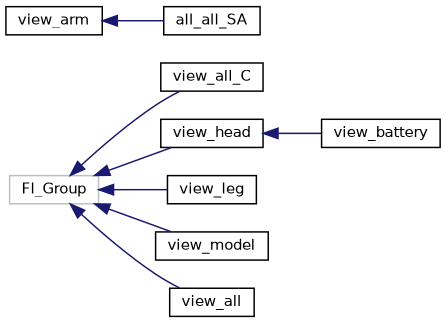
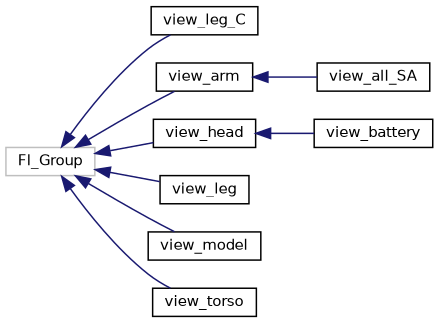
node "all_all_SA": label "all_all_SA" -> "view_all_SA"
node "view_all_C": label "view_all_C" -> "view_leg_C"
edge "view_arm" -> "Fl_Group": added
node "view_all": label "view_all" -> "view_torso"
